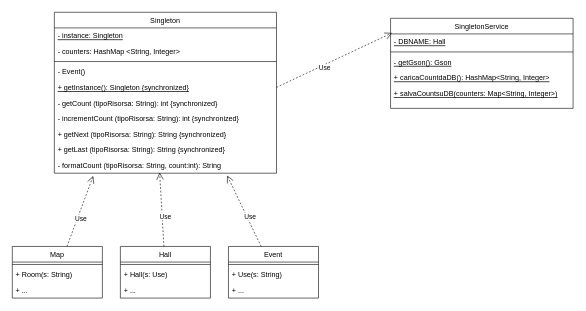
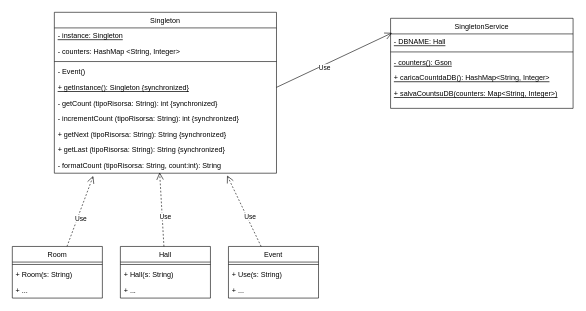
edge "+ getInstance(): Singleton {synchronized}" -> "- DBNAME: Hall": style dashed -> solid
node "- getGson(): Gson": label "- getGson(): Gson" -> "- counters(): Gson"
node "Map": label "Map" -> "Room"
node "+ Hall(s: Use)": label "+ Hall(s: Use)" -> "+ Hall(s: String)"
